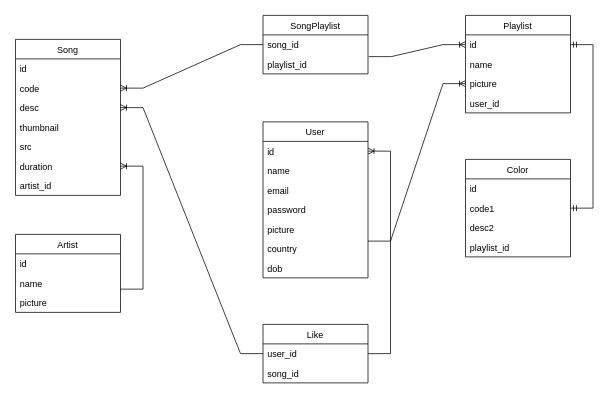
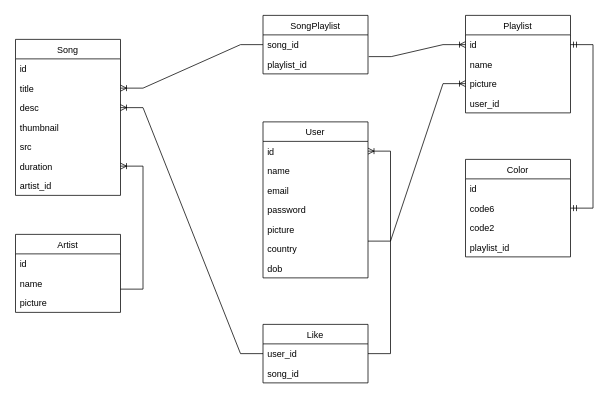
node "code": label "code" -> "title"
node "code1": label "code1" -> "code6"
node "desc2": label "desc2" -> "code2"
